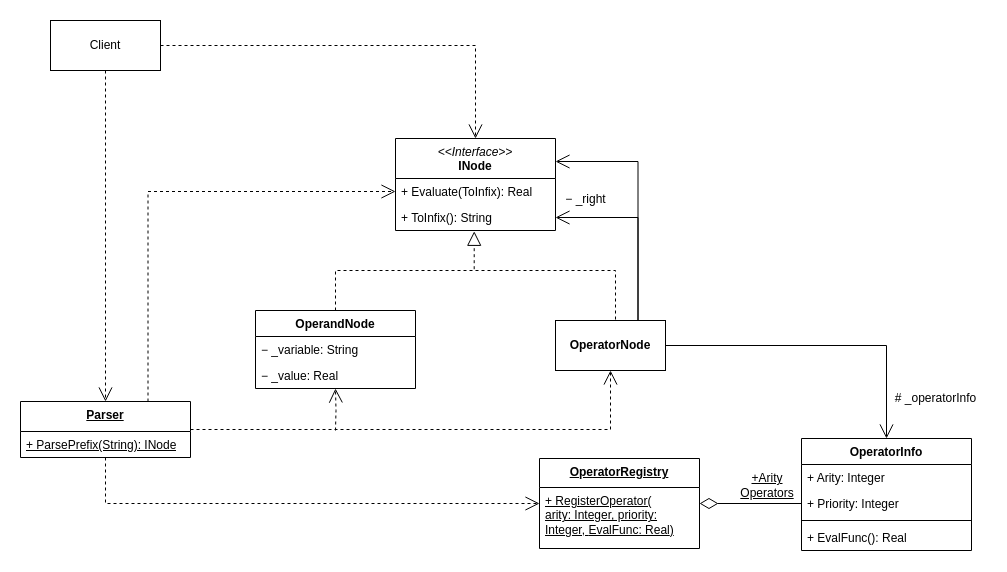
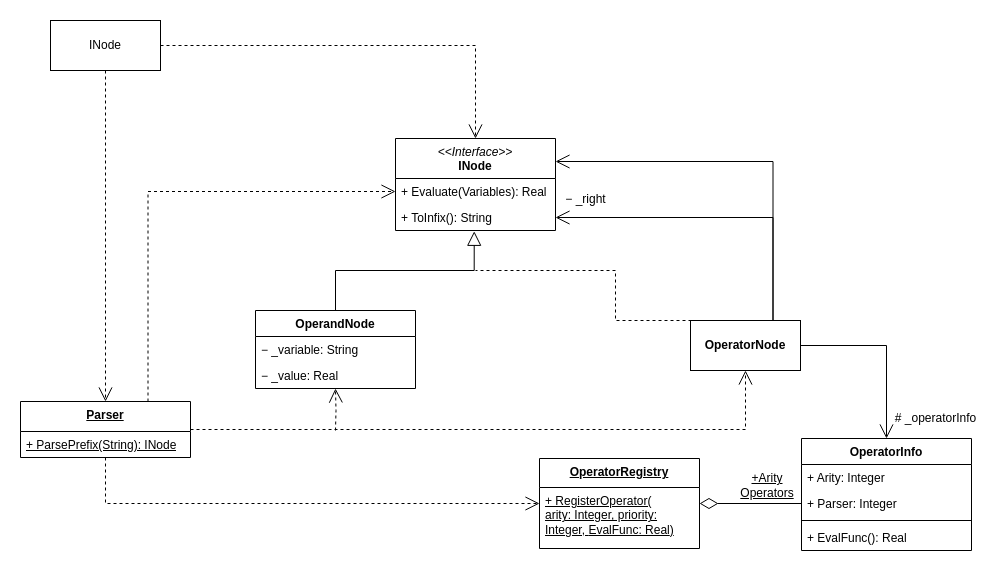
node "Client": label "Client" -> "INode"
node "+ Evaluate(ToInfix): Real": label "+ Evaluate(ToInfix): Real" -> "+ Evaluate(Variables): Real"
edge "OperandNode" -> "+ ToInfix(): String": style dashed -> solid
node "OperatorNode": moved (611, 346) -> (746, 346)
node "# _operatorInfo": moved (936, 399) -> (936, 419)
node "+ Priority: Integer": label "+ Priority: Integer" -> "+ Parser: Integer"
